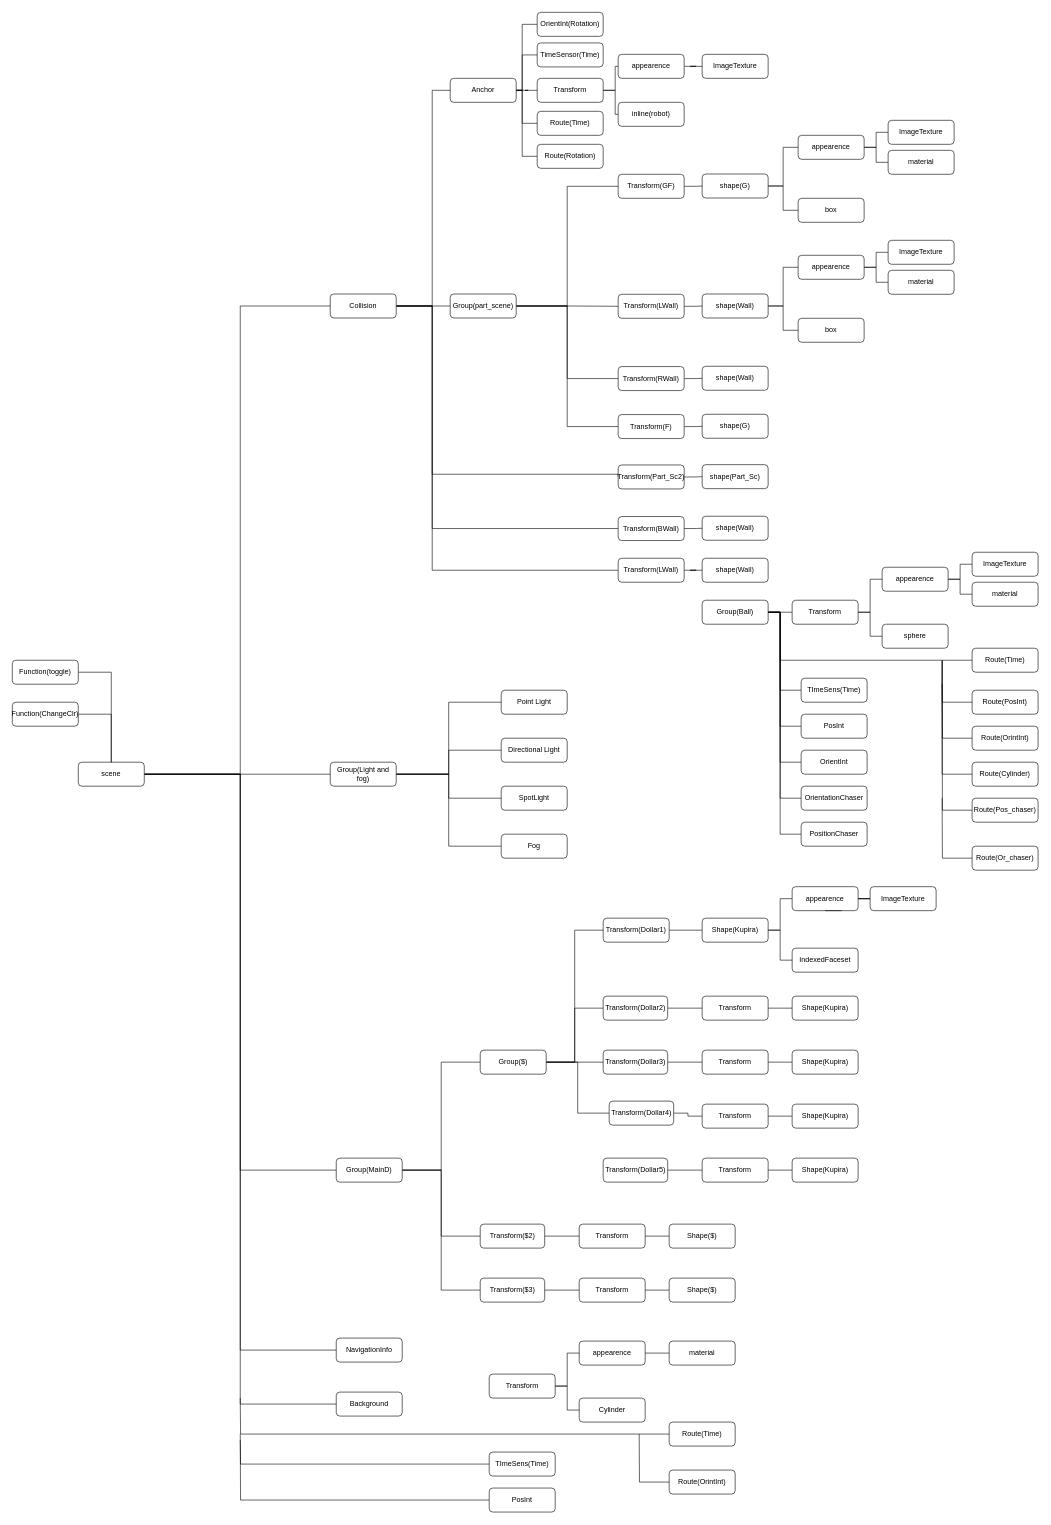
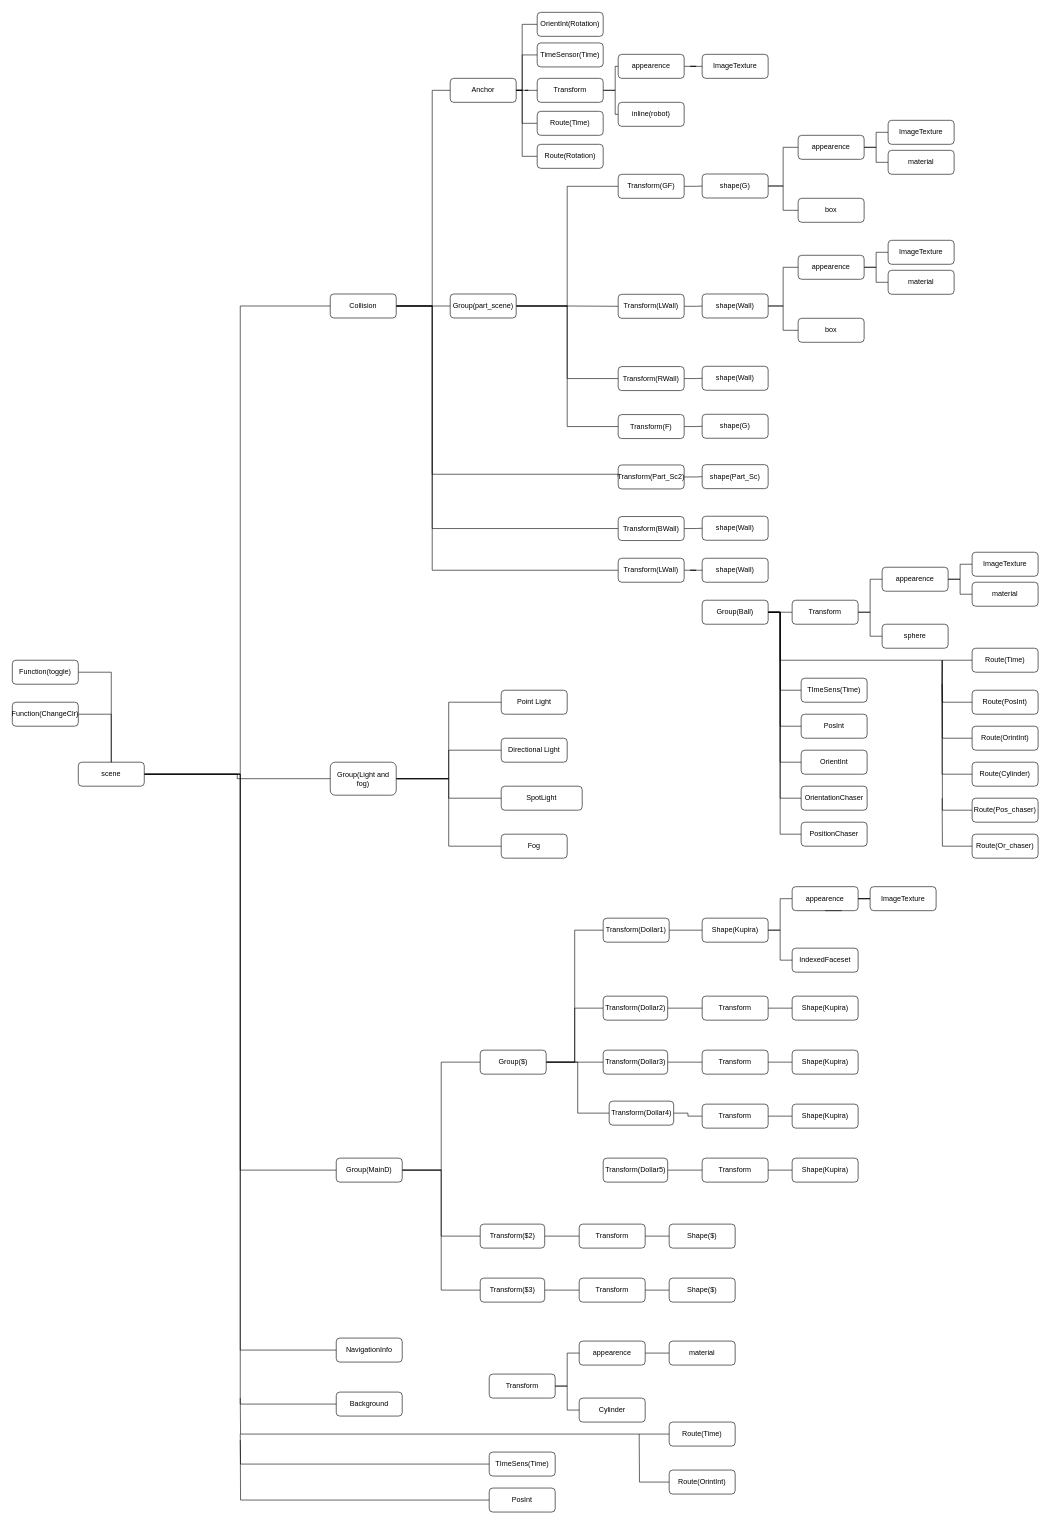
node "Group(Light and fog)": size 66x24 -> 66x33
node "SpotLight": size 66x24 -> 81x24
node "Route(Or_chaser)": moved (1005, 858) -> (1005, 846)
